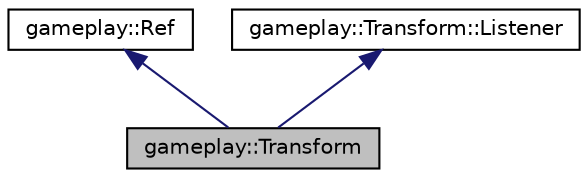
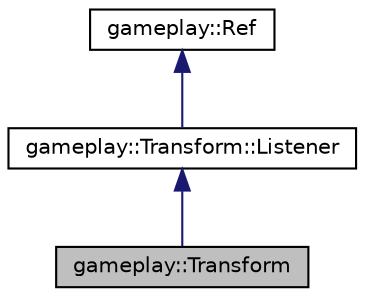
edge "gameplay::Transform" -> "gameplay::Ref": now "gameplay::Transform::Listener" -> "gameplay::Ref"
